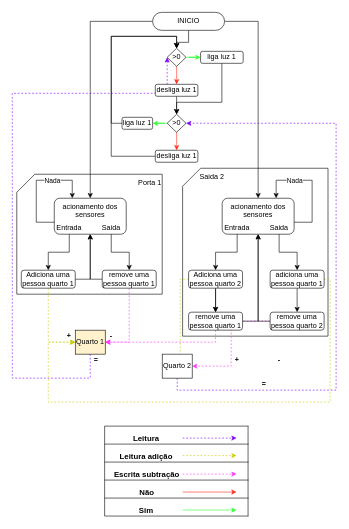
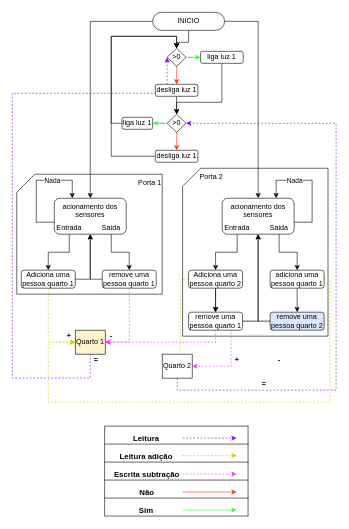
node "Saida 2": label "Saida 2" -> "Porta 2"
node "remove uma pessoa quarto 2": fillcolor #ffffff -> #dae8fc
